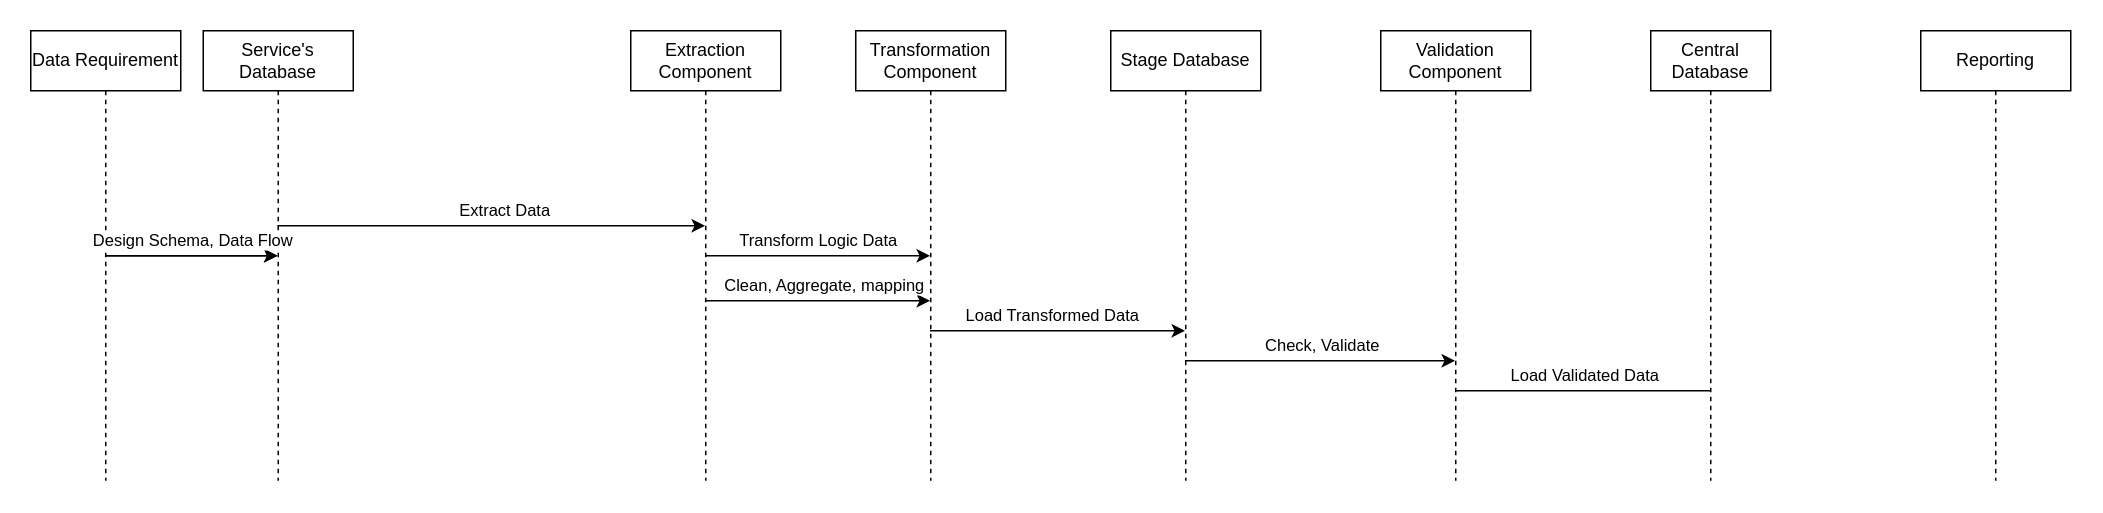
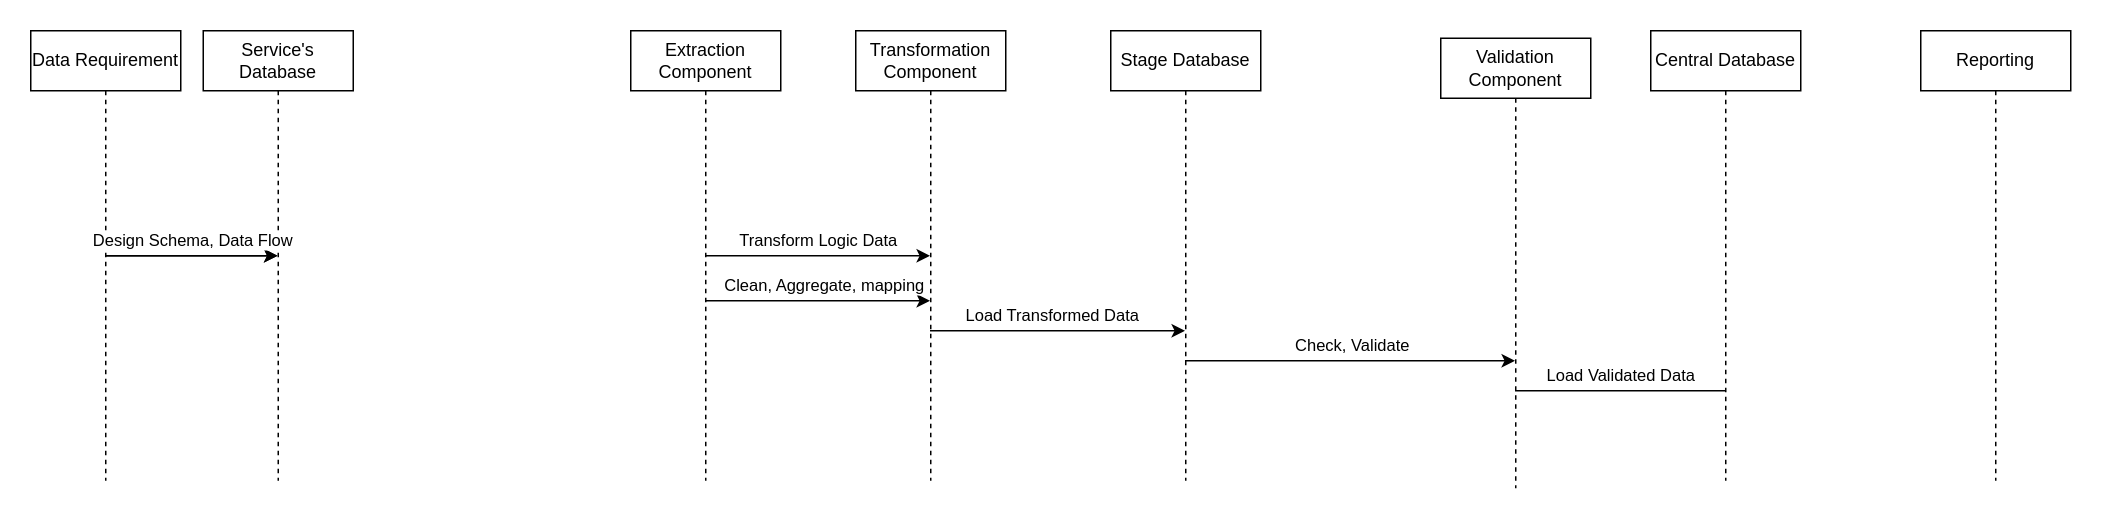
edge "Service's Database" -> "Extraction Component": removed, label "Extract Data"
node "Validation Component": moved (1456, 256) -> (1516, 263)
node "Central Database": size 120x450 -> 150x450
